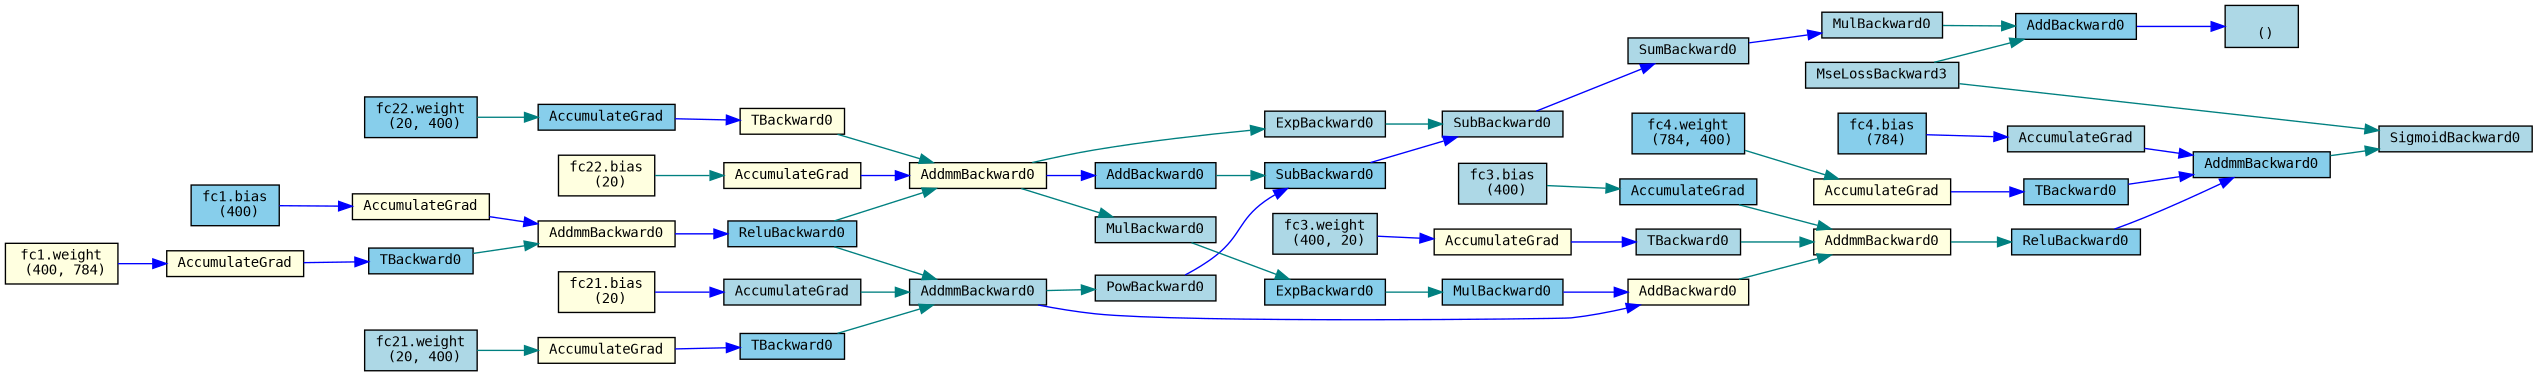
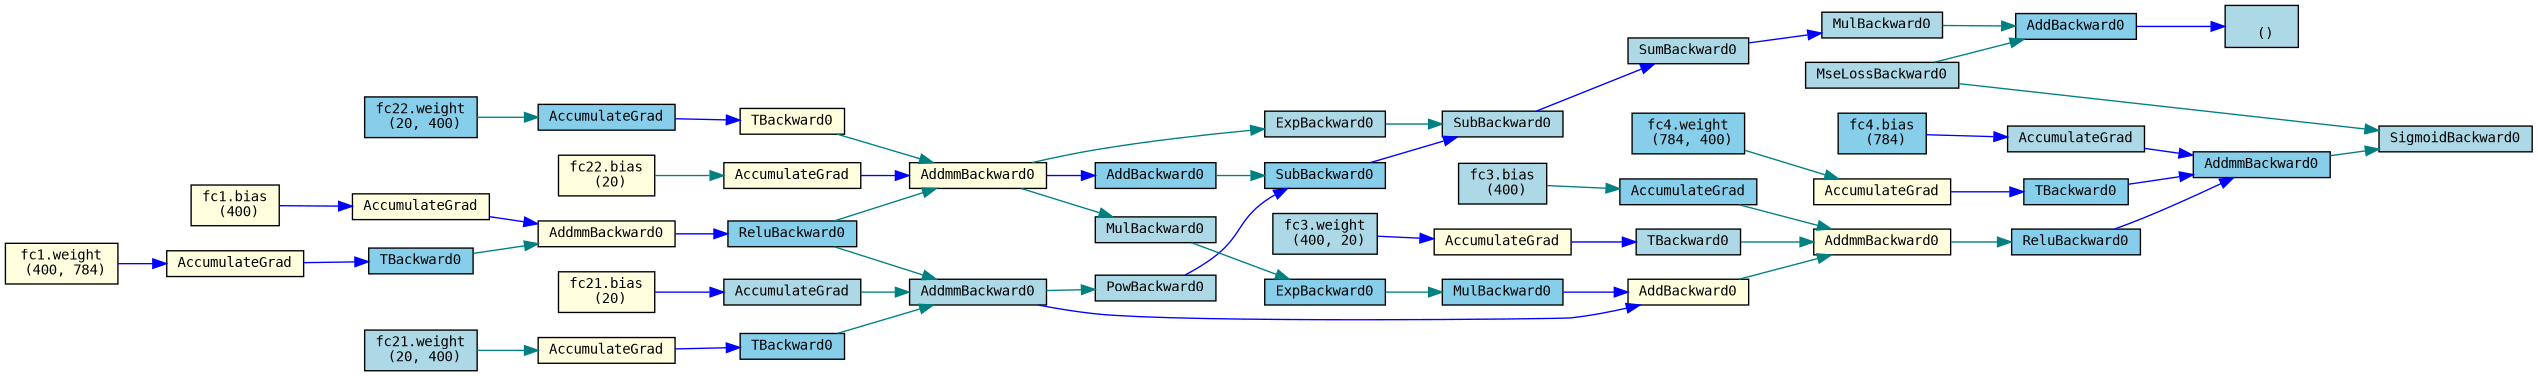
node "MseLossBackward3": label "MseLossBackward3" -> "MseLossBackward0"
node "fc1.bias (400)": fillcolor skyblue -> lightyellow
